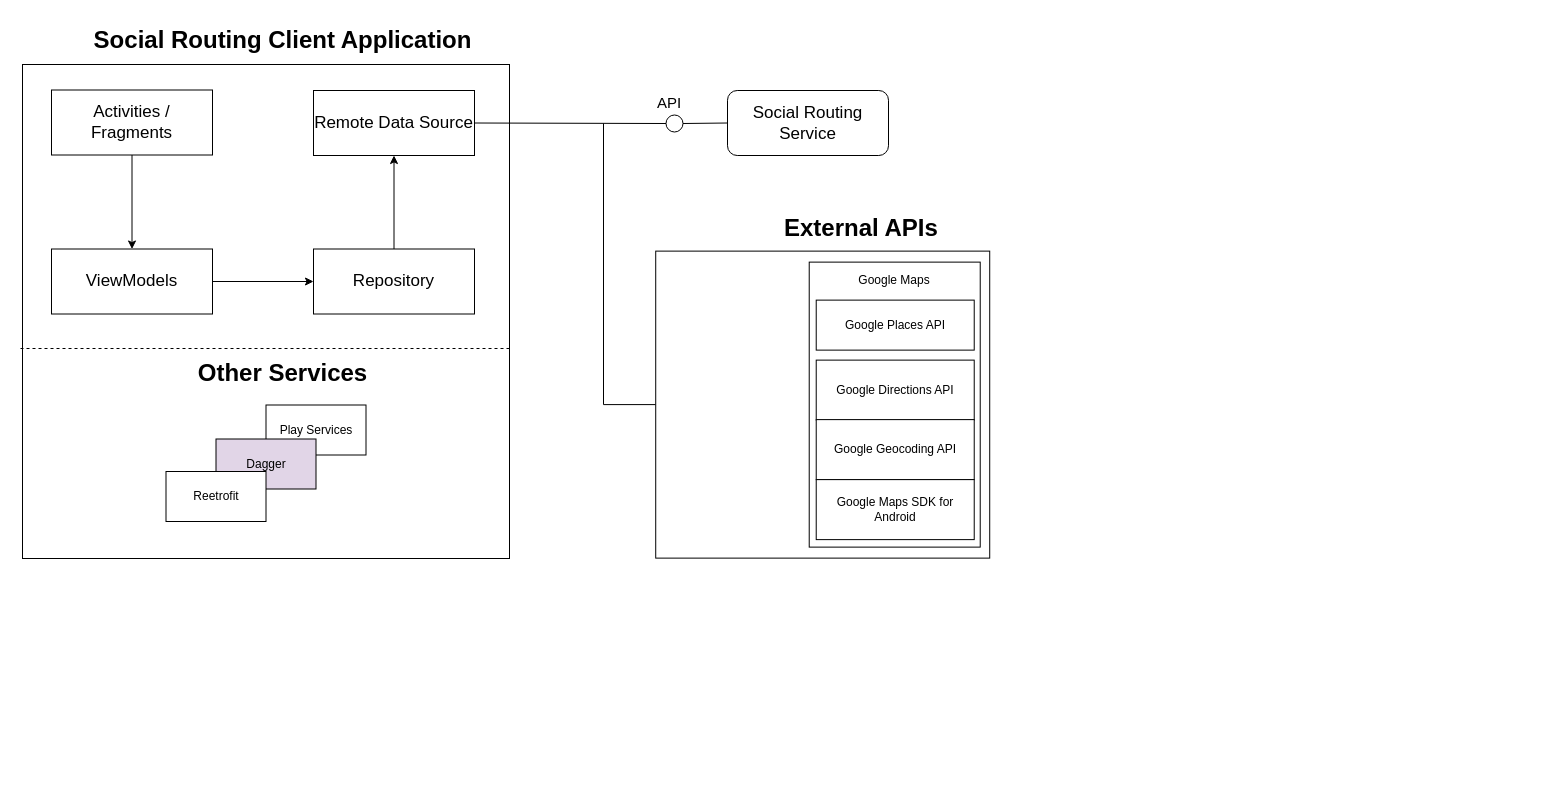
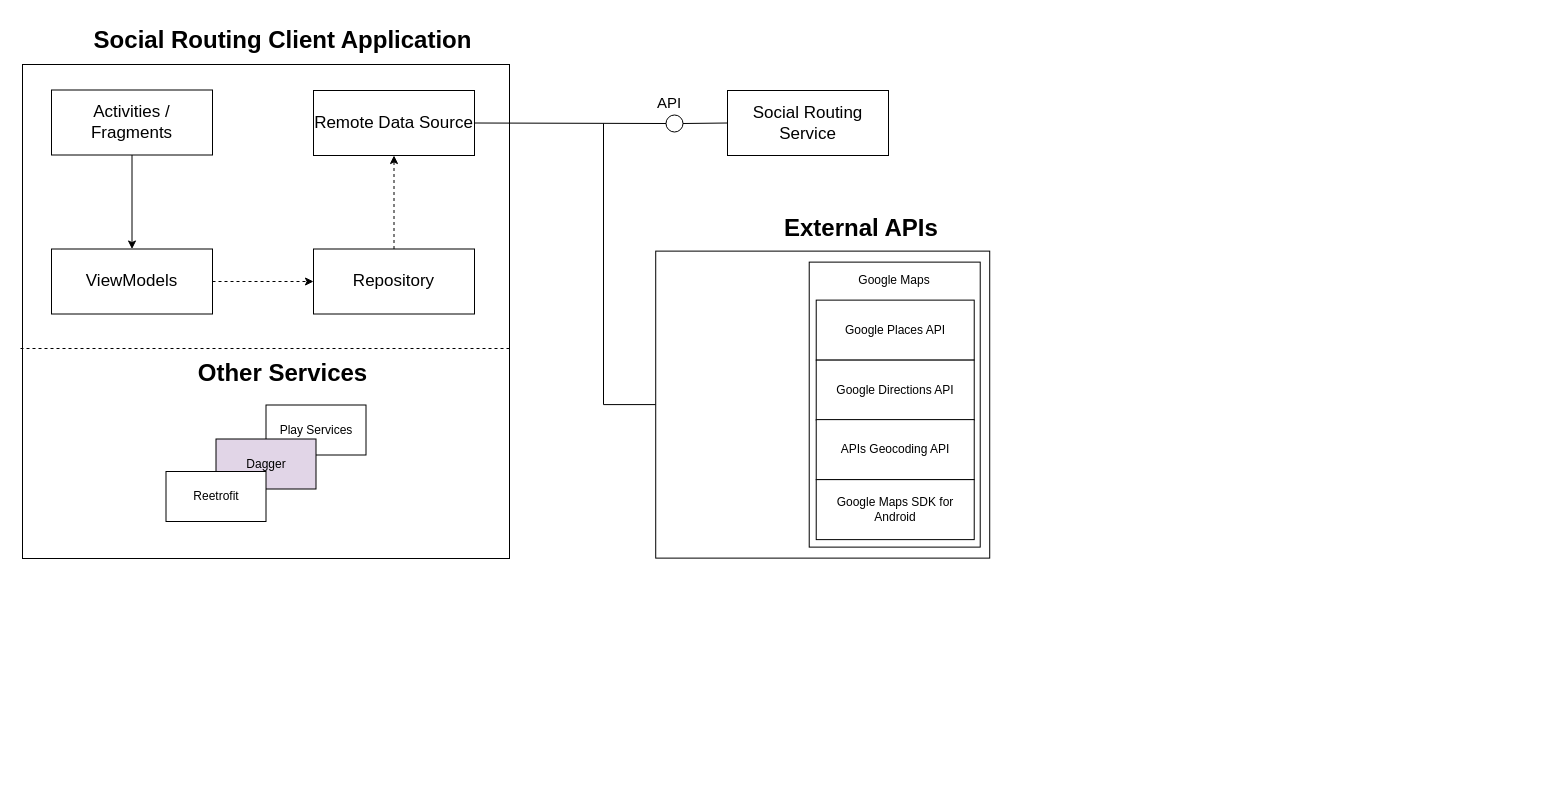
node "Social Routing Service": shape rounded rectangle -> rectangle
edge "Repository" -> "Remote Data Source": style solid -> dashed
edge "ViewModels" -> "Repository": style solid -> dashed
node "Google Places API": size 158x50 -> 158x60
node "Google Geocoding API": label "Google Geocoding API" -> "APIs Geocoding API"
